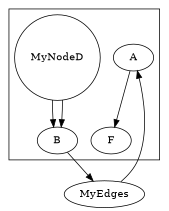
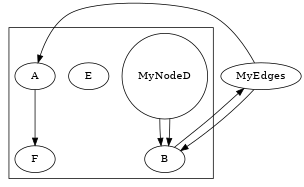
node "E": added
edge "MyEdges" -> "B": added
